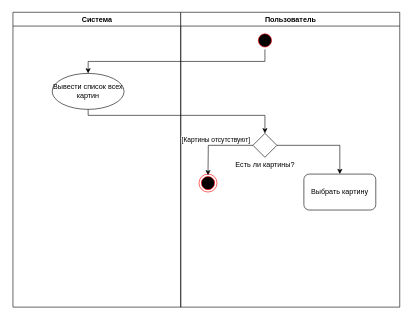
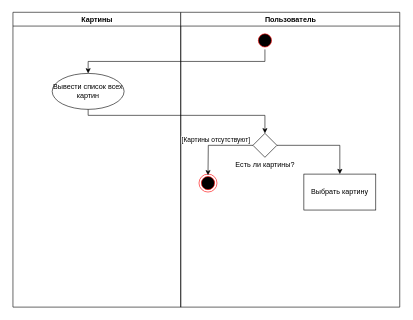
node "Система": label "Система" -> "Картины"
node "Выбрать картину": shape rounded rectangle -> rectangle
